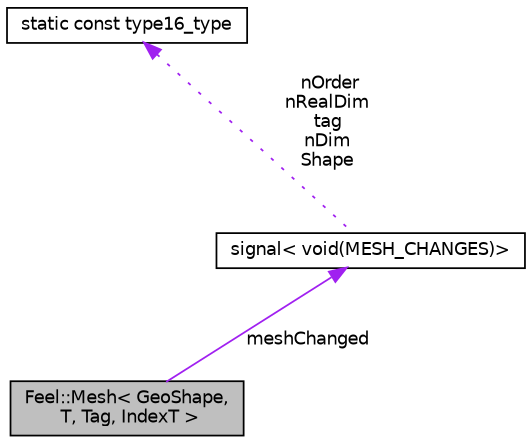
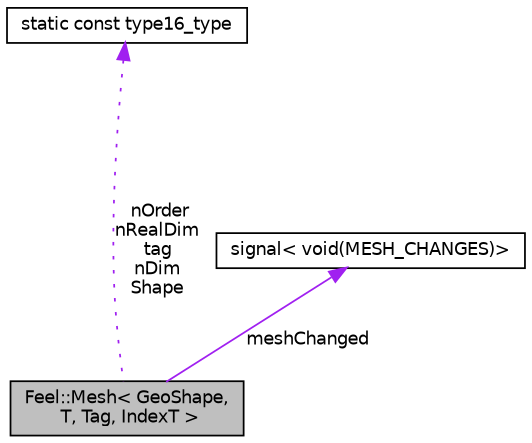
edge "signal< void(MESH_CHANGES)>" -> "static const type16_type": now "Feel::Mesh< GeoShape, T, Tag, IndexT >" -> "static const type16_type"
